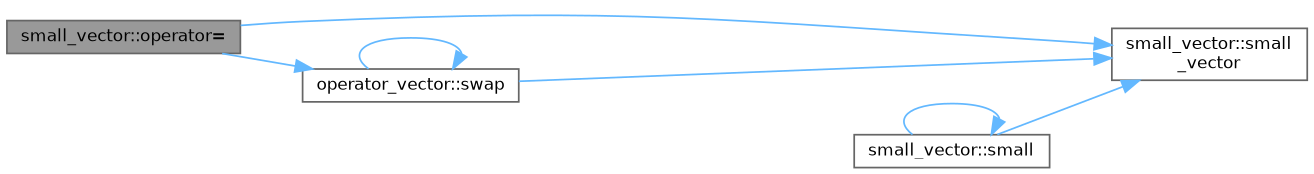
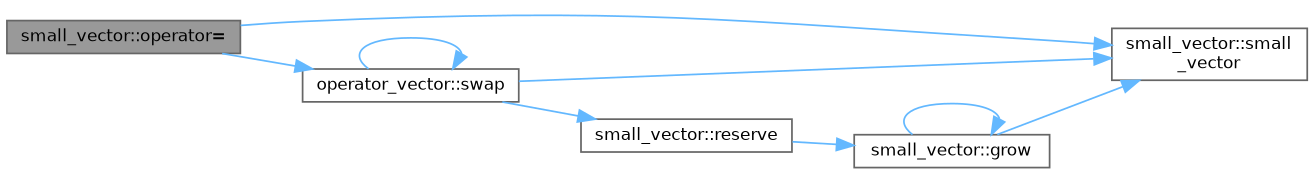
node "small_vector::reserve": added
node "small_vector::small": label "small_vector::small" -> "small_vector::grow"
